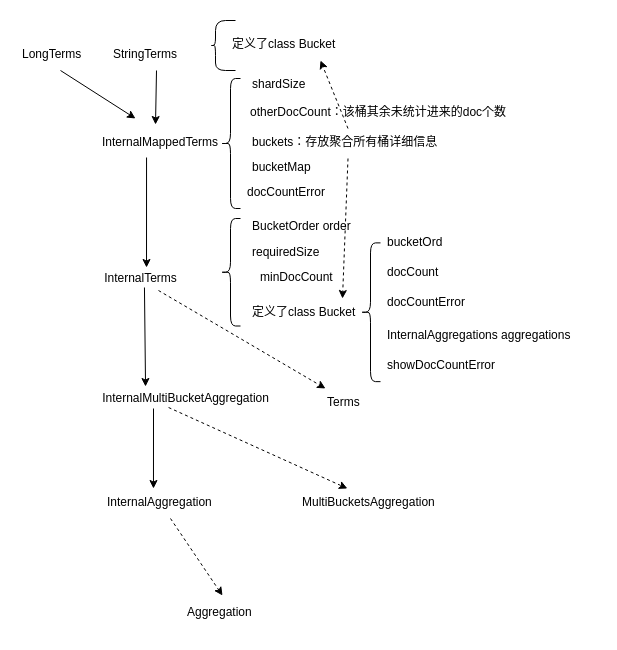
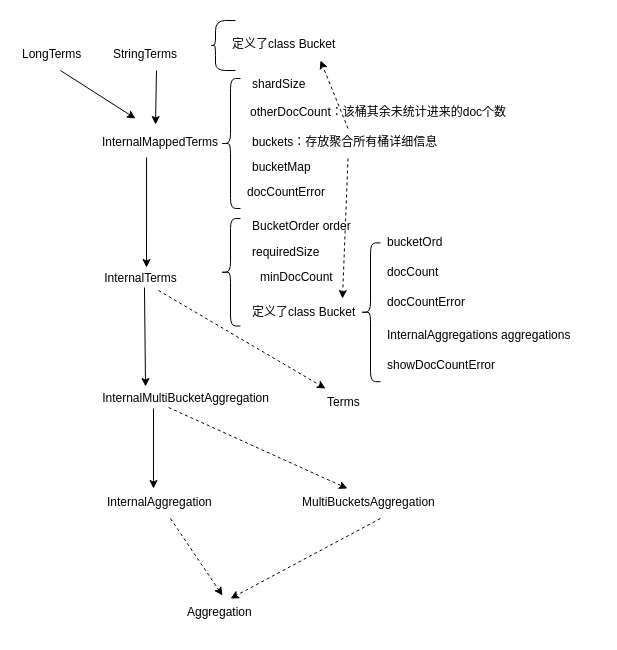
edge "MultiBucketsAggregation" -> "Aggregation": added
